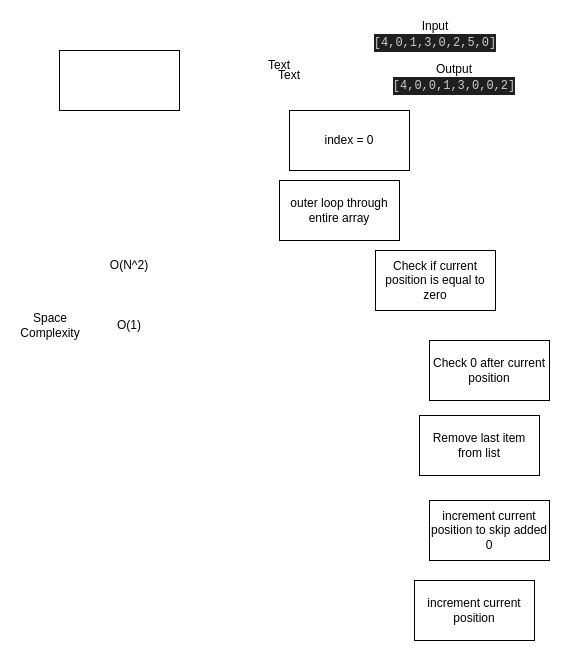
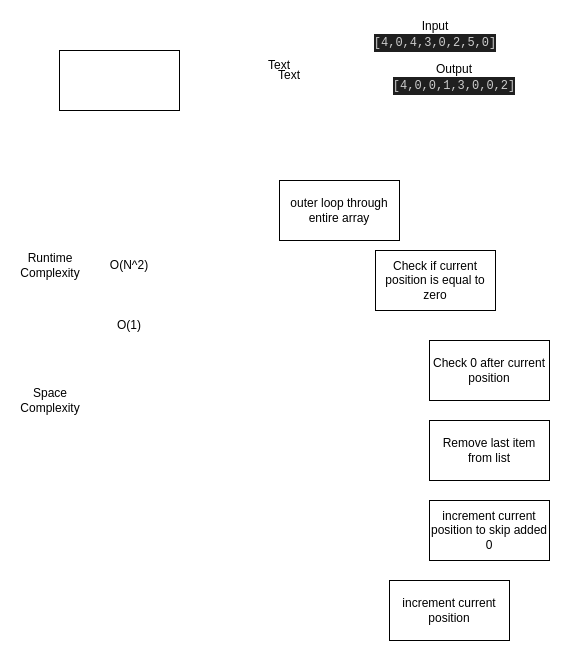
node "Input [4,0,1,3,0,2,5,0]": label "Input [4,0,1,3,0,2,5,0]" -> "Input [4,0,4,3,0,2,5,0]"
node "index = 0": removed
node "Runtime Complexity": added
node "Space Complexity": moved (51, 326) -> (51, 401)
node "Remove last item from list": moved (480, 446) -> (490, 451)
node "increment current position": moved (475, 611) -> (450, 611)
